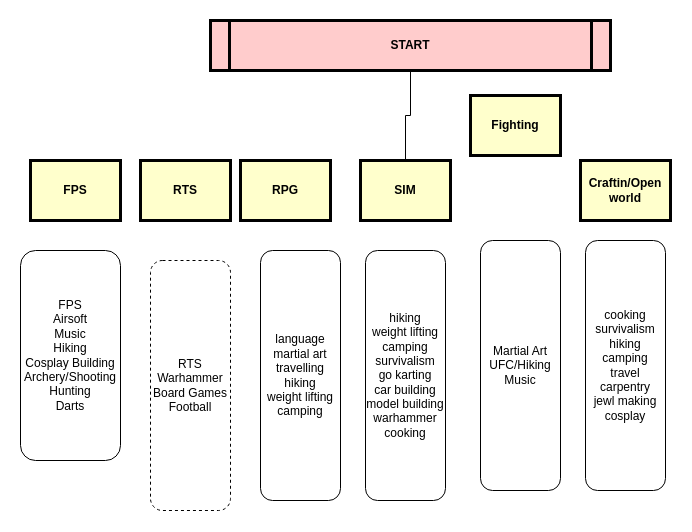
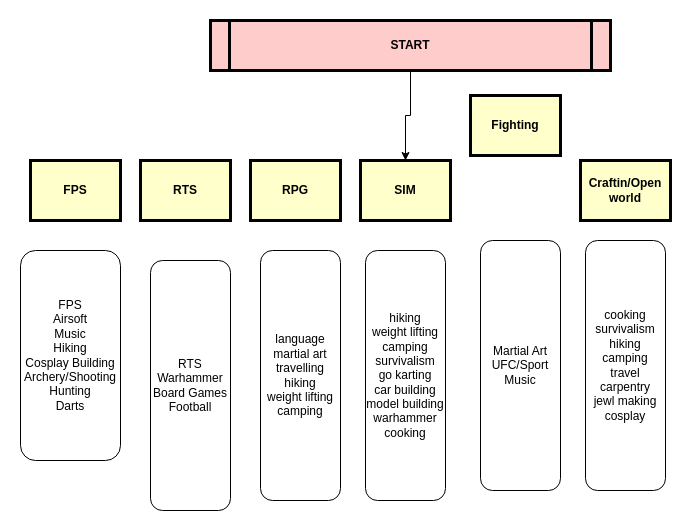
edge "START" -- "SIM": arrowhead none -> classic
node "RPG": moved (286, 191) -> (296, 191)
node "Martial Art UFC/Hiking Music": label "Martial Art UFC/Hiking Music" -> "Martial Art UFC/Sport Music"
node "RTS Warhammer Board Games Football": style dashed -> solid
